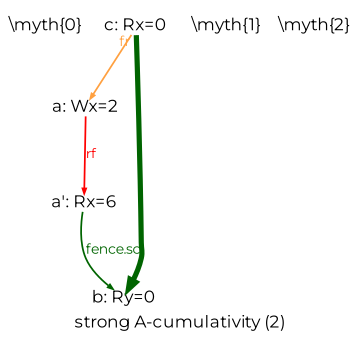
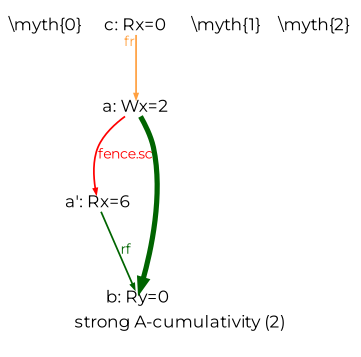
edge "a: Wx=2" -> "a': Rx=6": label "rf" -> "fence.sc"
edge "c: Rx=0" -> "b: Ry=0": now "a: Wx=2" -> "b: Ry=0"
edge "a': Rx=6" -> "b: Ry=0": label "fence.sc" -> "rf"
